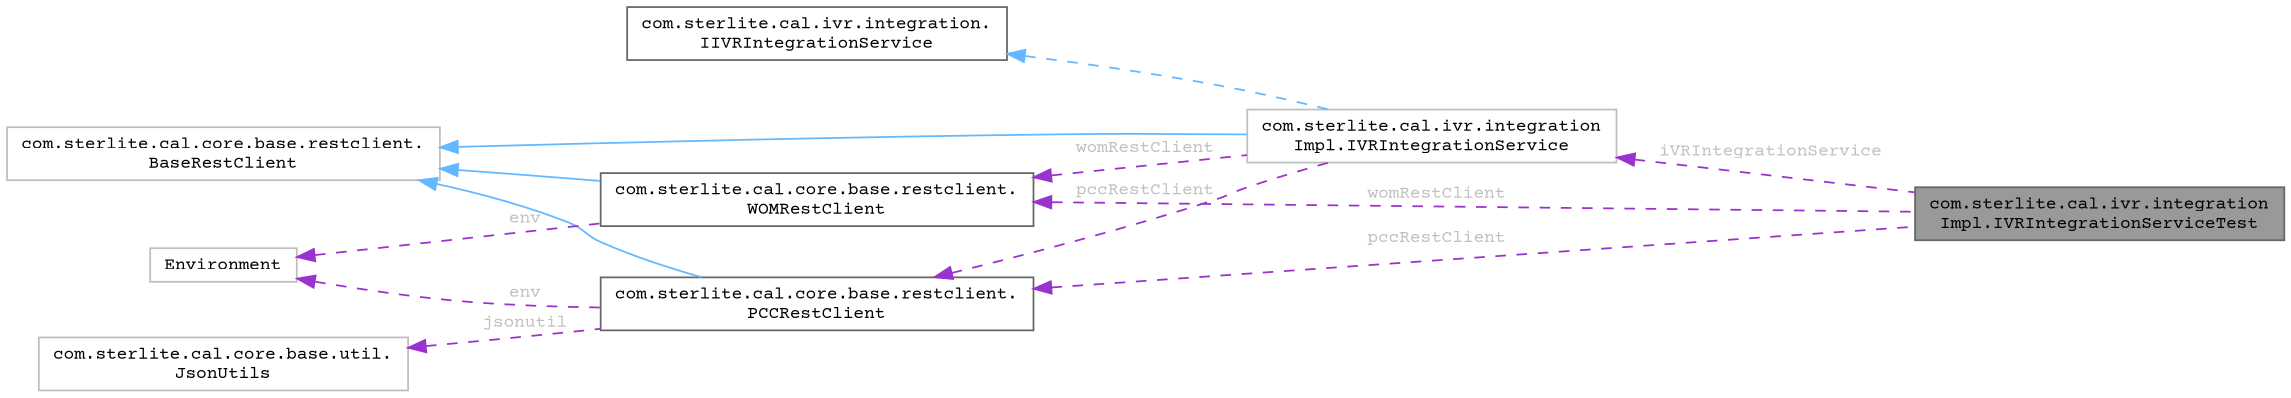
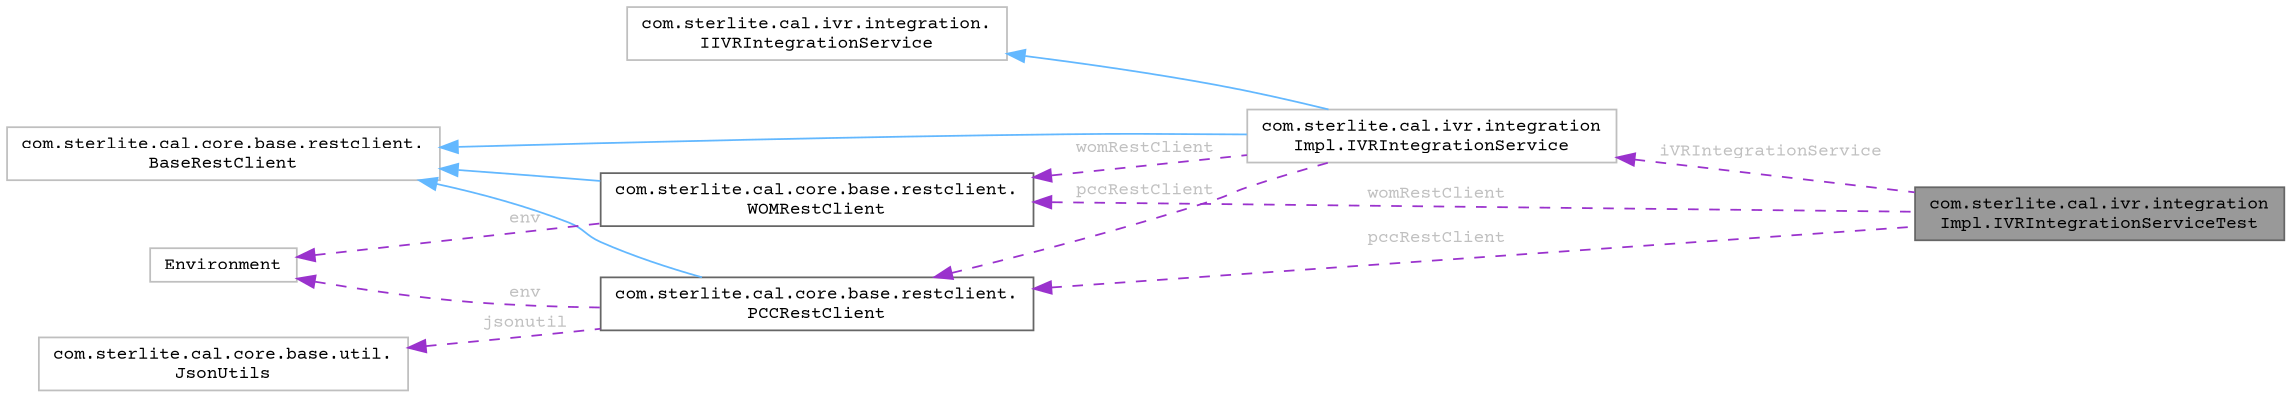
node "com.sterlite.cal.ivr.integration. IIVRIntegrationService": color gray40 -> grey75
edge "com.sterlite.cal.ivr.integration Impl.IVRIntegrationService" -> "com.sterlite.cal.ivr.integration. IIVRIntegrationService": style dashed -> solid
